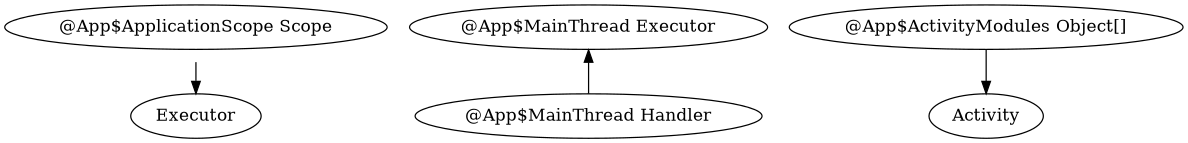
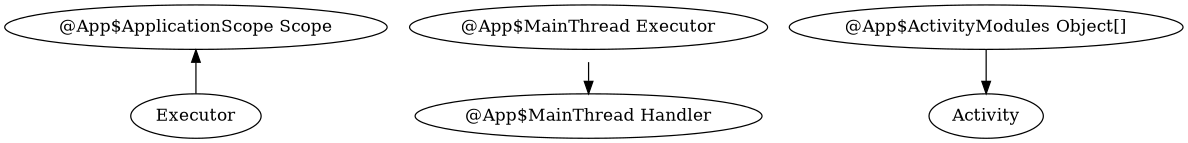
edge "@App$ApplicationScope Scope" -> "Executor": reversed
edge "@App$MainThread Handler" -> "@App$MainThread Executor": reversed
